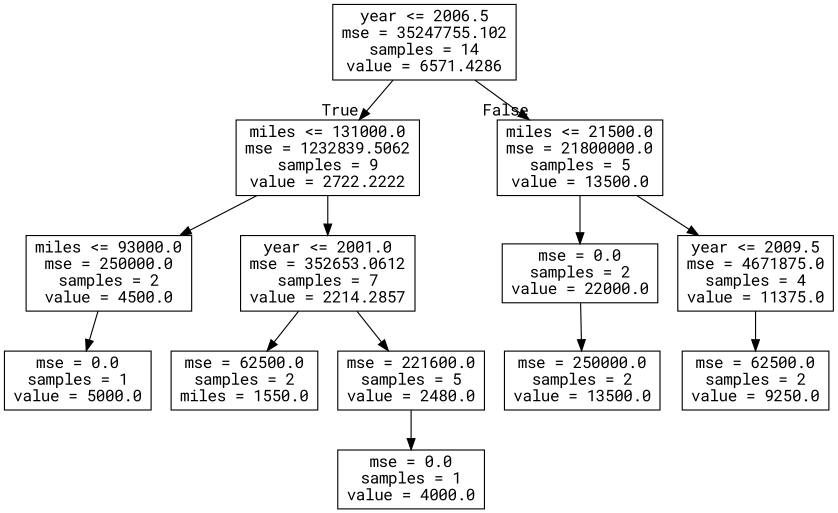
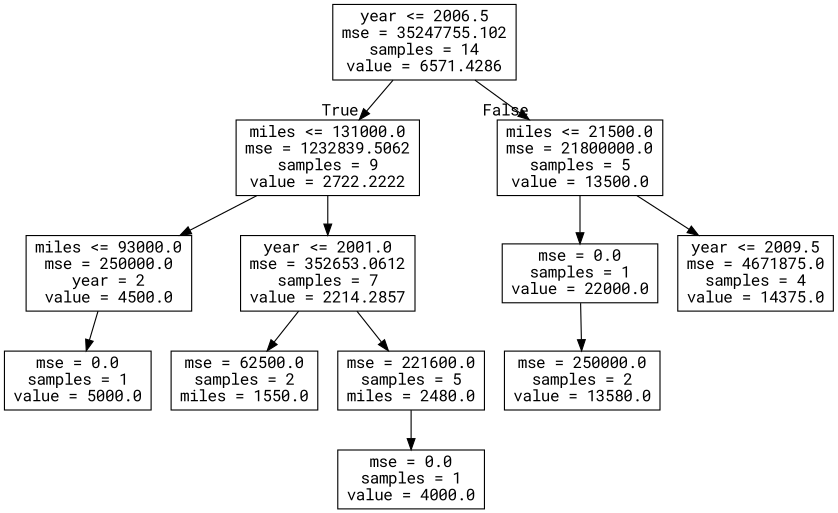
node "miles <= 93000.0 mse = 250000.0 samples = 2 value = 4500.0": label "miles <= 93000.0 mse = 250000.0 samples = 2 value = 4500.0" -> "miles <= 93000.0 mse = 250000.0 year = 2 value = 4500.0"
node "mse = 0.0 samples = 2 value = 22000.0": label "mse = 0.0 samples = 2 value = 22000.0" -> "mse = 0.0 samples = 1 value = 22000.0"
node "year <= 2009.5 mse = 4671875.0 samples = 4 value = 11375.0": label "year <= 2009.5 mse = 4671875.0 samples = 4 value = 11375.0" -> "year <= 2009.5 mse = 4671875.0 samples = 4 value = 14375.0"
node "mse = 221600.0 samples = 5 value = 2480.0": label "mse = 221600.0 samples = 5 value = 2480.0" -> "mse = 221600.0 samples = 5 miles = 2480.0"
node "mse = 250000.0 samples = 2 value = 13500.0": label "mse = 250000.0 samples = 2 value = 13500.0" -> "mse = 250000.0 samples = 2 value = 13580.0"
node "mse = 62500.0 samples = 2 value = 9250.0": removed
